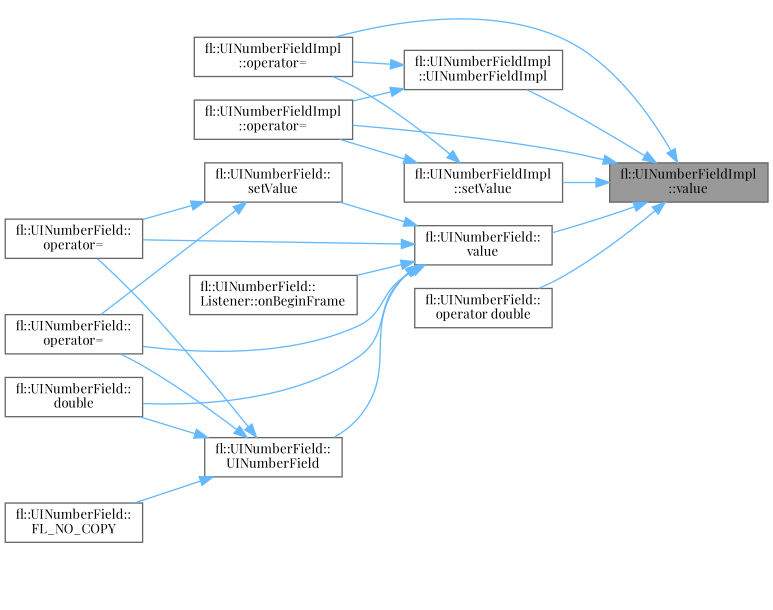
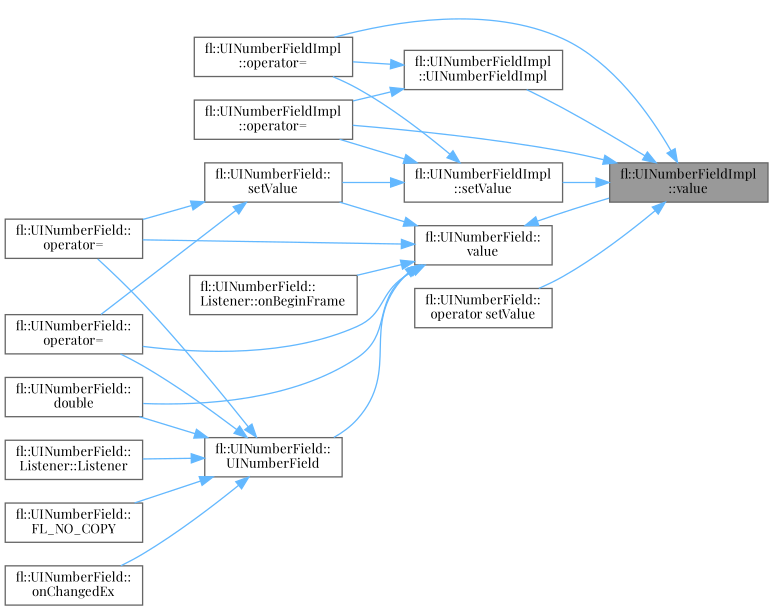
edge "fl::UINumberField:: setValue" -> "fl::UINumberFieldImpl ::setValue": added
edge "fl::UINumberField:: value" -> "fl::UINumberFieldImpl ::value": reversed
node "fl::UINumberField:: operator double": label "fl::UINumberField:: operator double" -> "fl::UINumberField:: operator setValue"
node "fl::UINumberField:: Listener::Listener": added
node "fl::UINumberField:: onChangedEx": added
